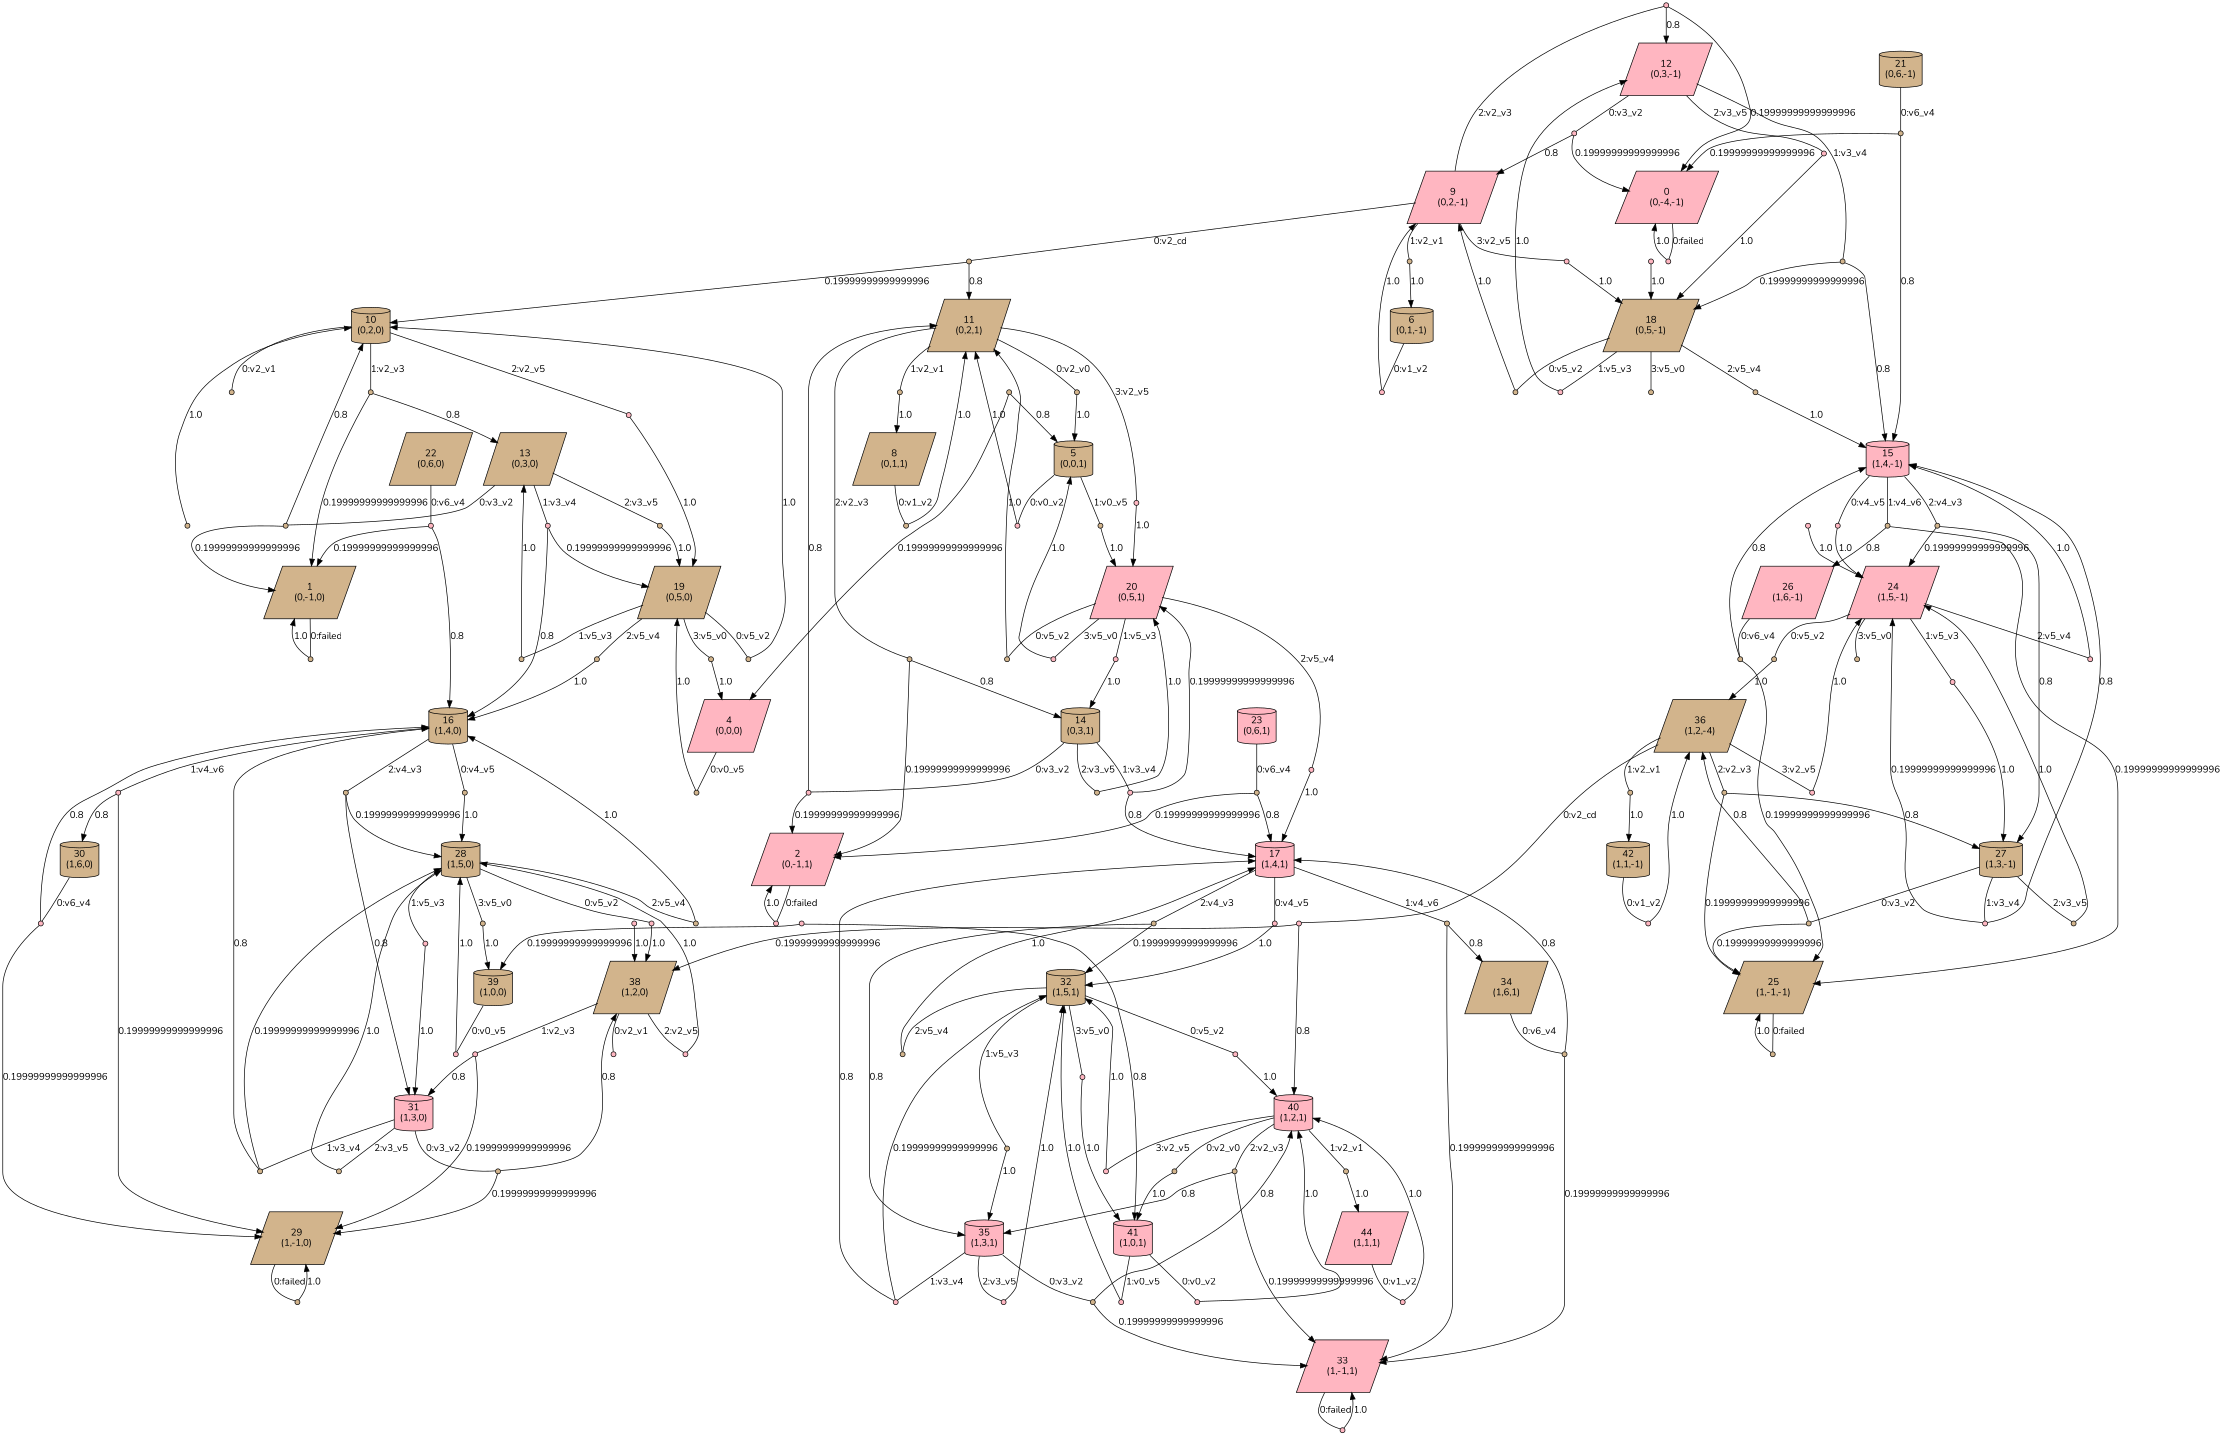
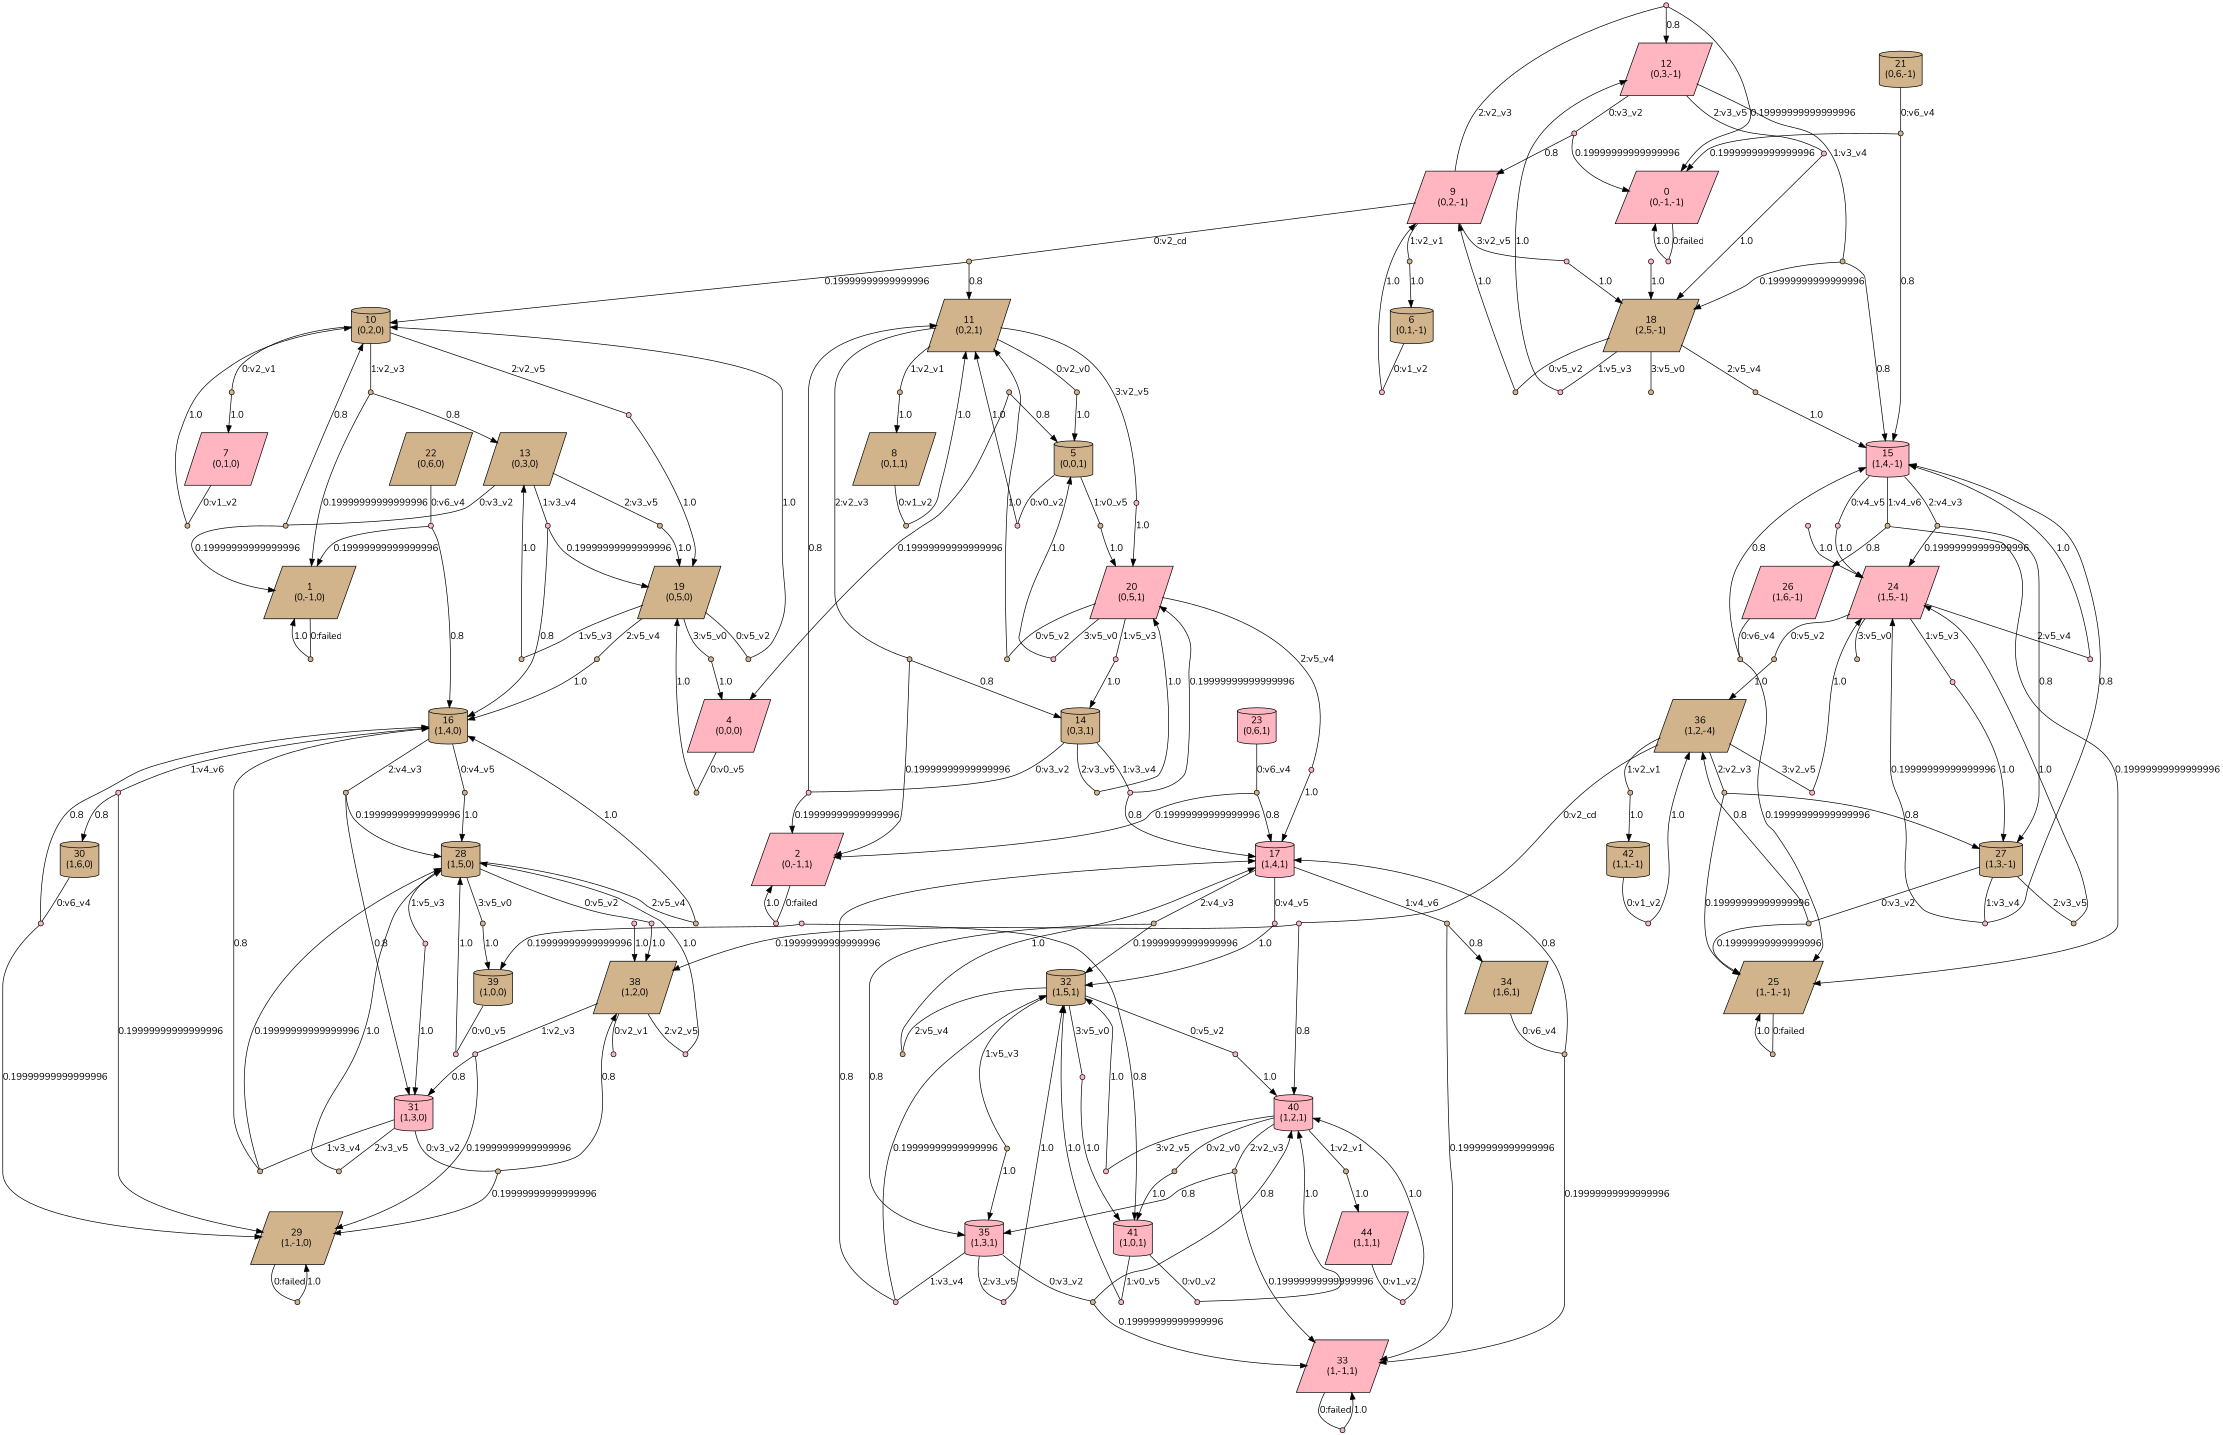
node "0 (0,-4,-1)": label "0 (0,-4,-1)" -> "0 (0,-1,-1)"
node "18 (0,5,-1)": label "18 (0,5,-1)" -> "18 (2,5,-1)"
node "7 (0,1,0)": added
